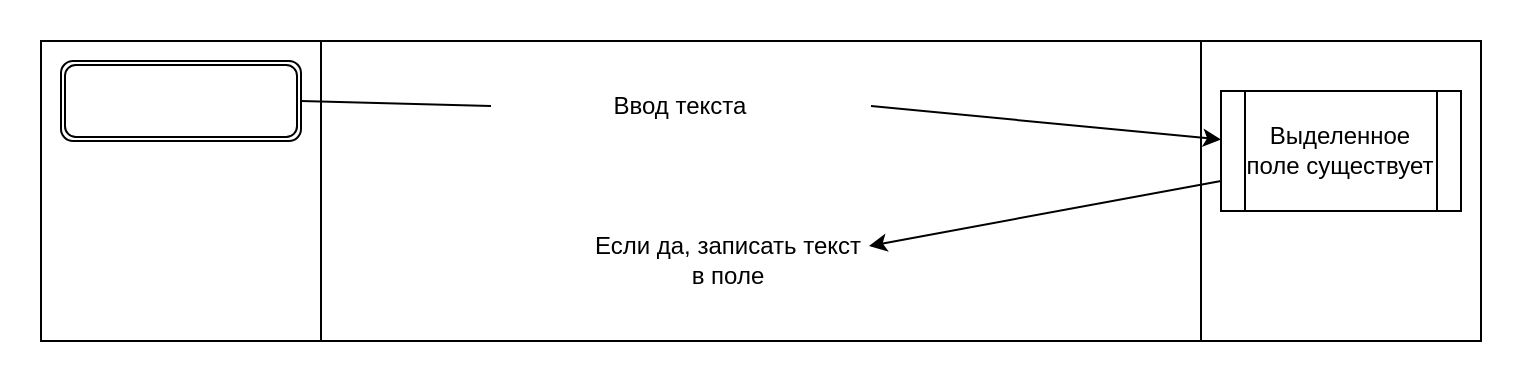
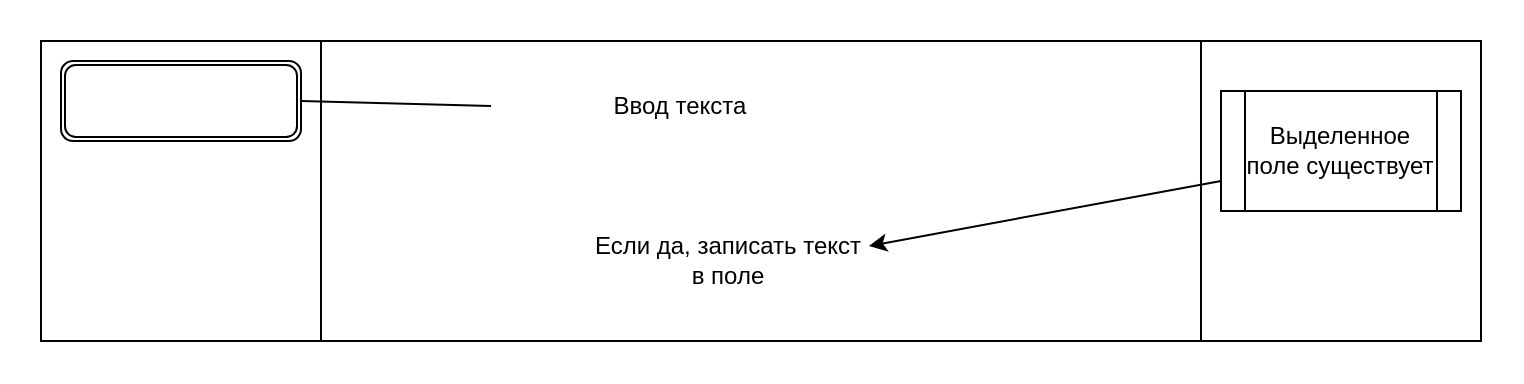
edge "Ввод текста" -> "Выделенное поле существует": removed
